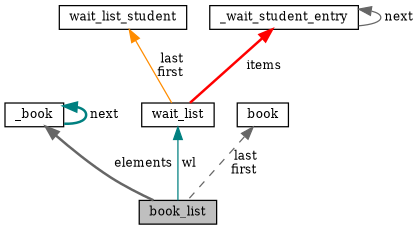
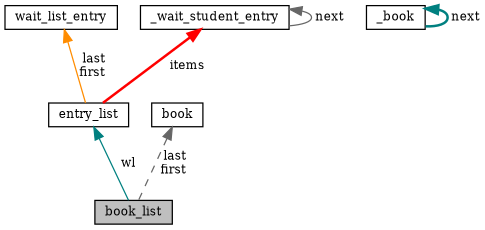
node "wait_list_student": label "wait_list_student" -> "wait_list_entry"
node "wait_list": label "wait_list" -> "entry_list"
edge "book_list" -> "_book": removed, label "elements"
